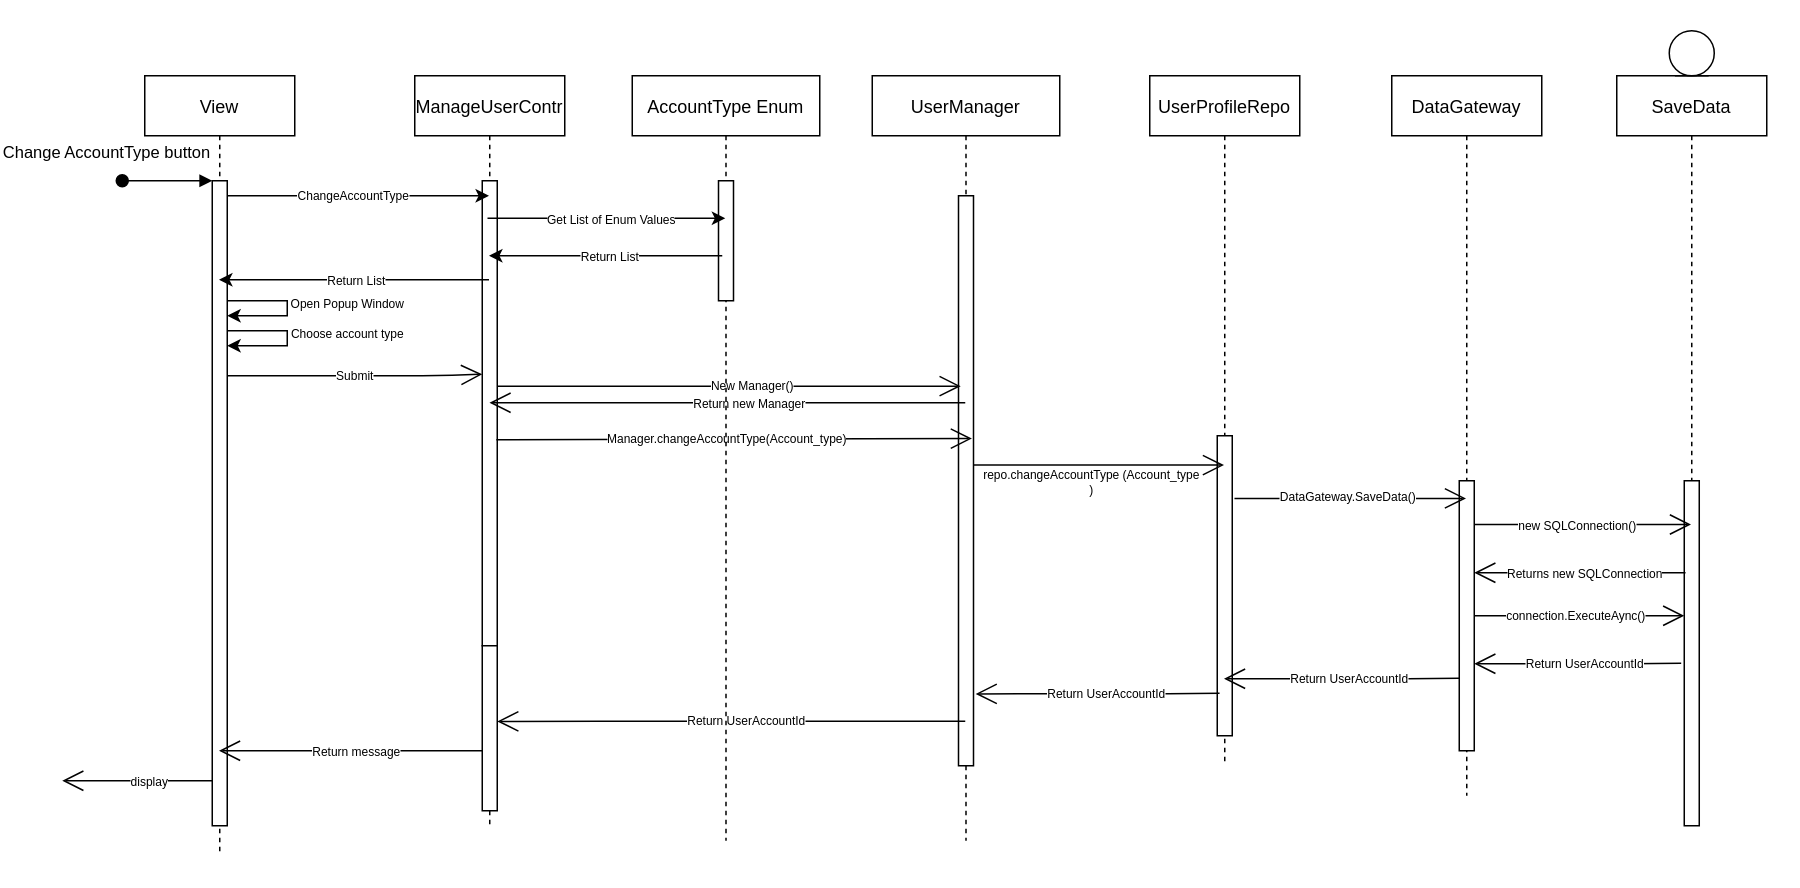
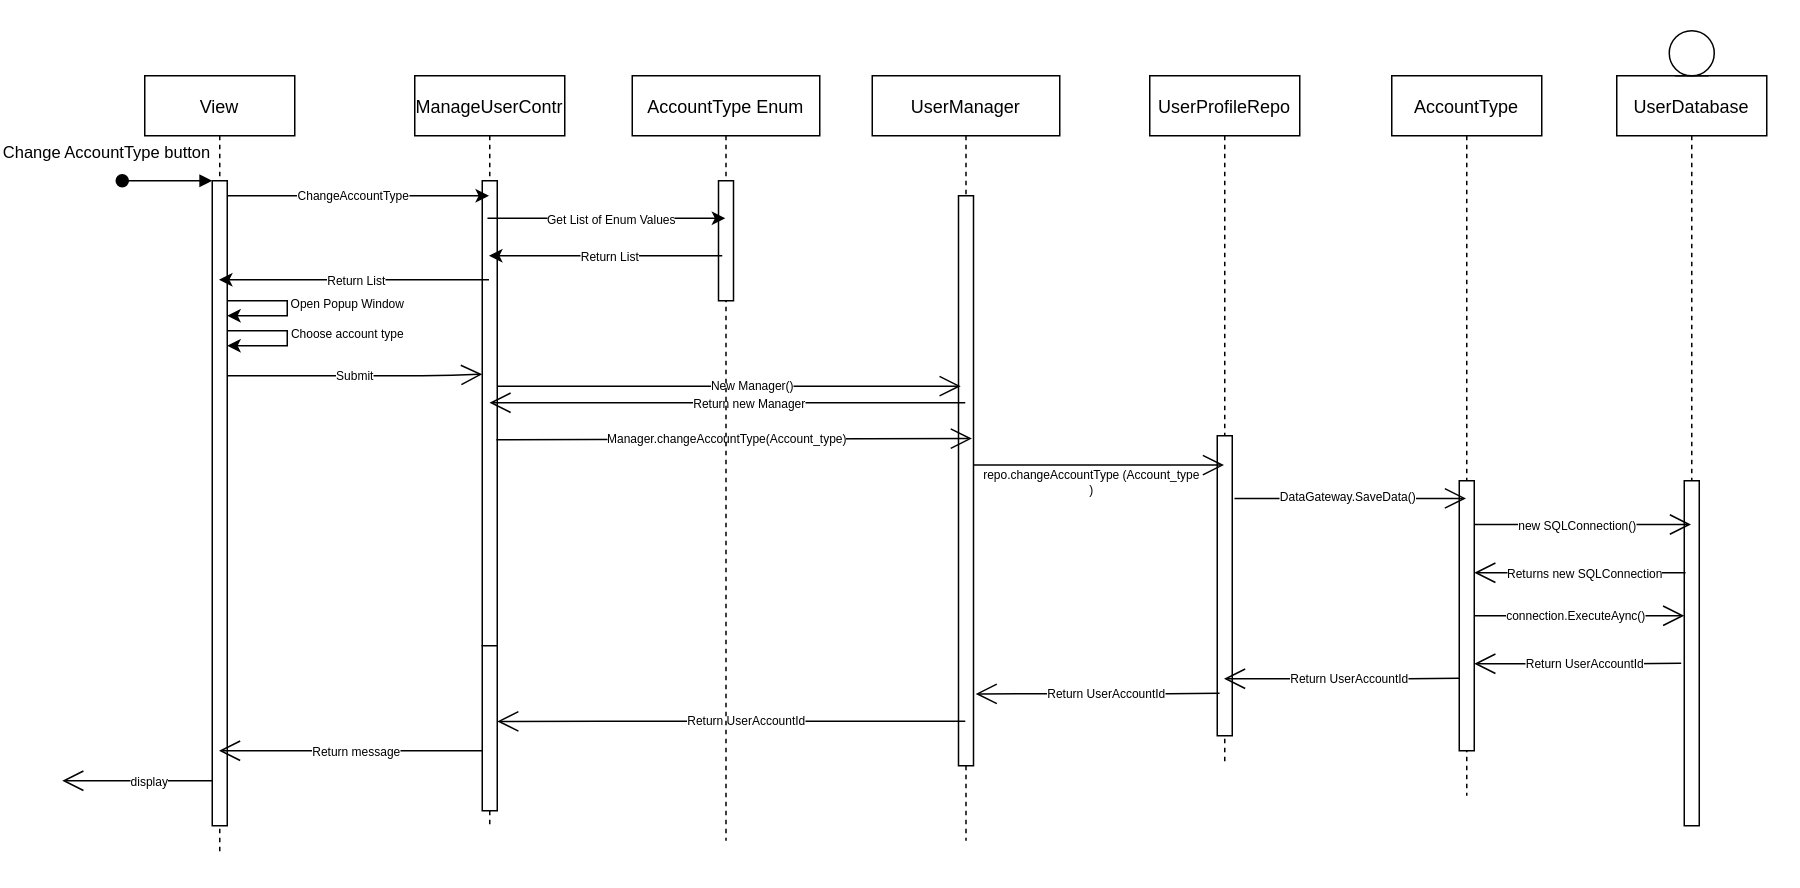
node "DataGateway": label "DataGateway" -> "AccountType"
node "SaveData": label "SaveData" -> "UserDatabase"
